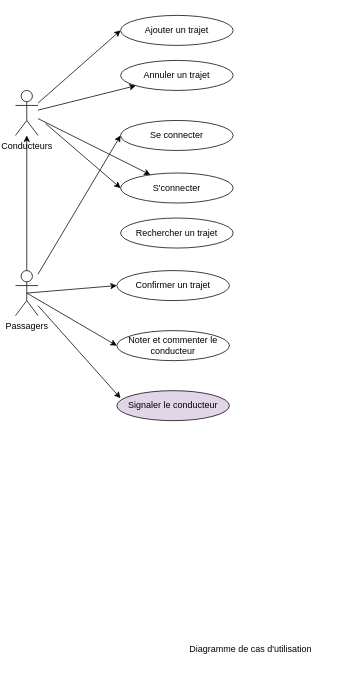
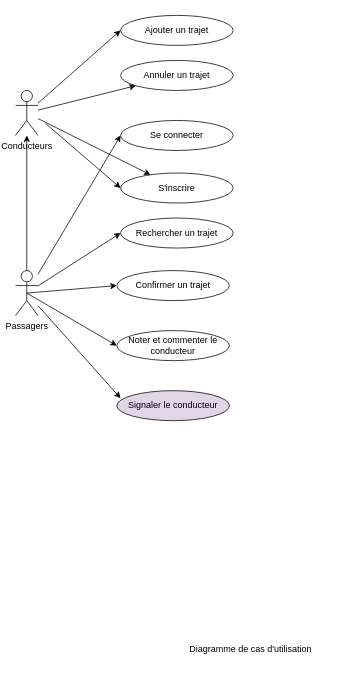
node "S'connecter": label "S'connecter" -> "S'inscrire"
edge "Passagers" -> "Rechercher un trajet": added
